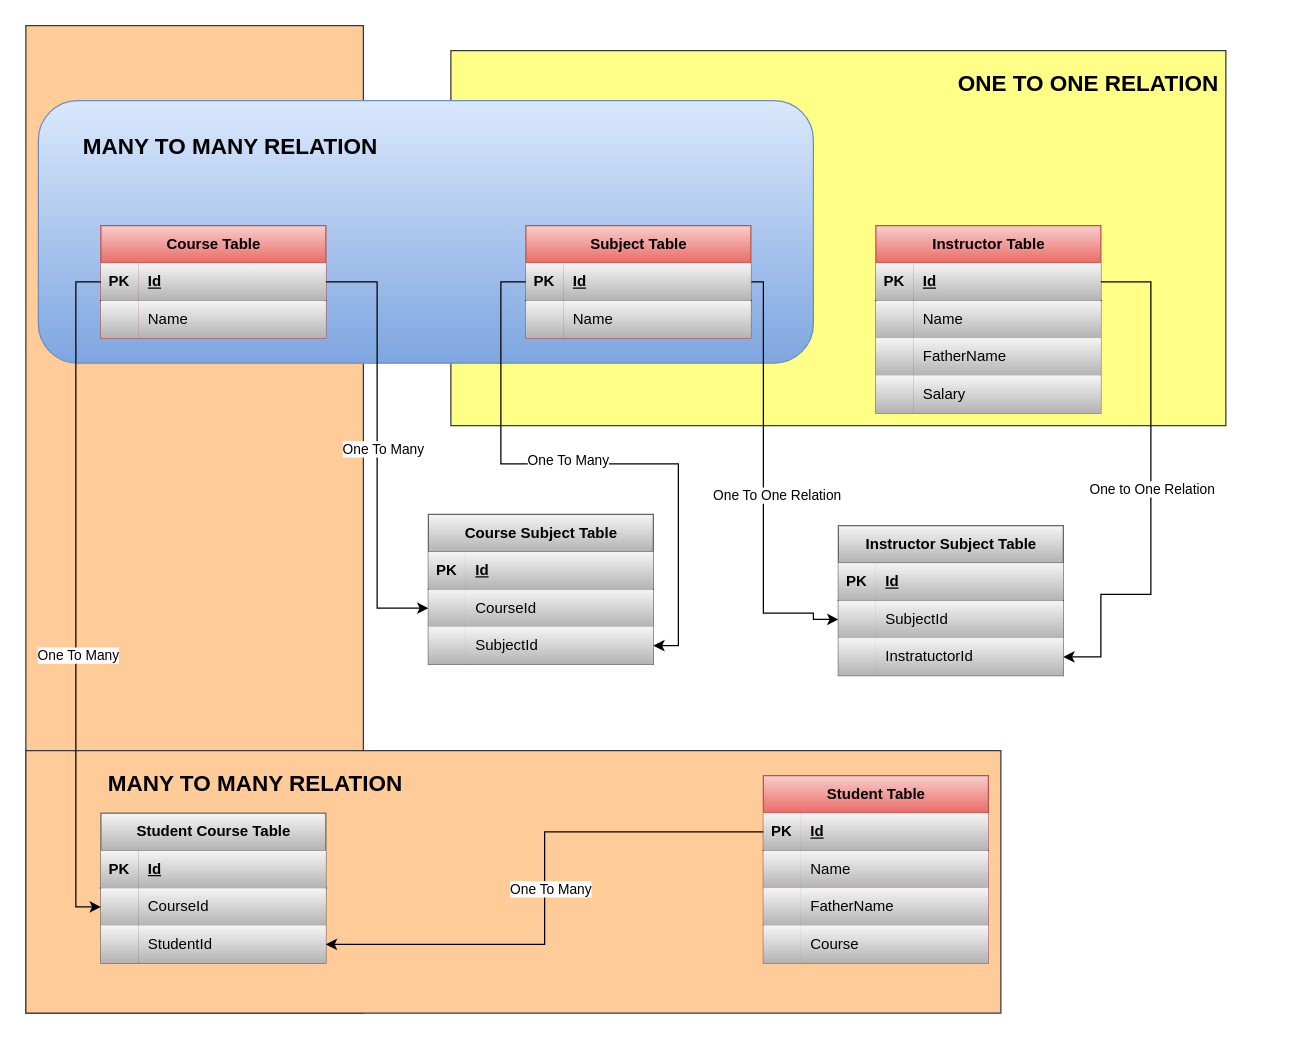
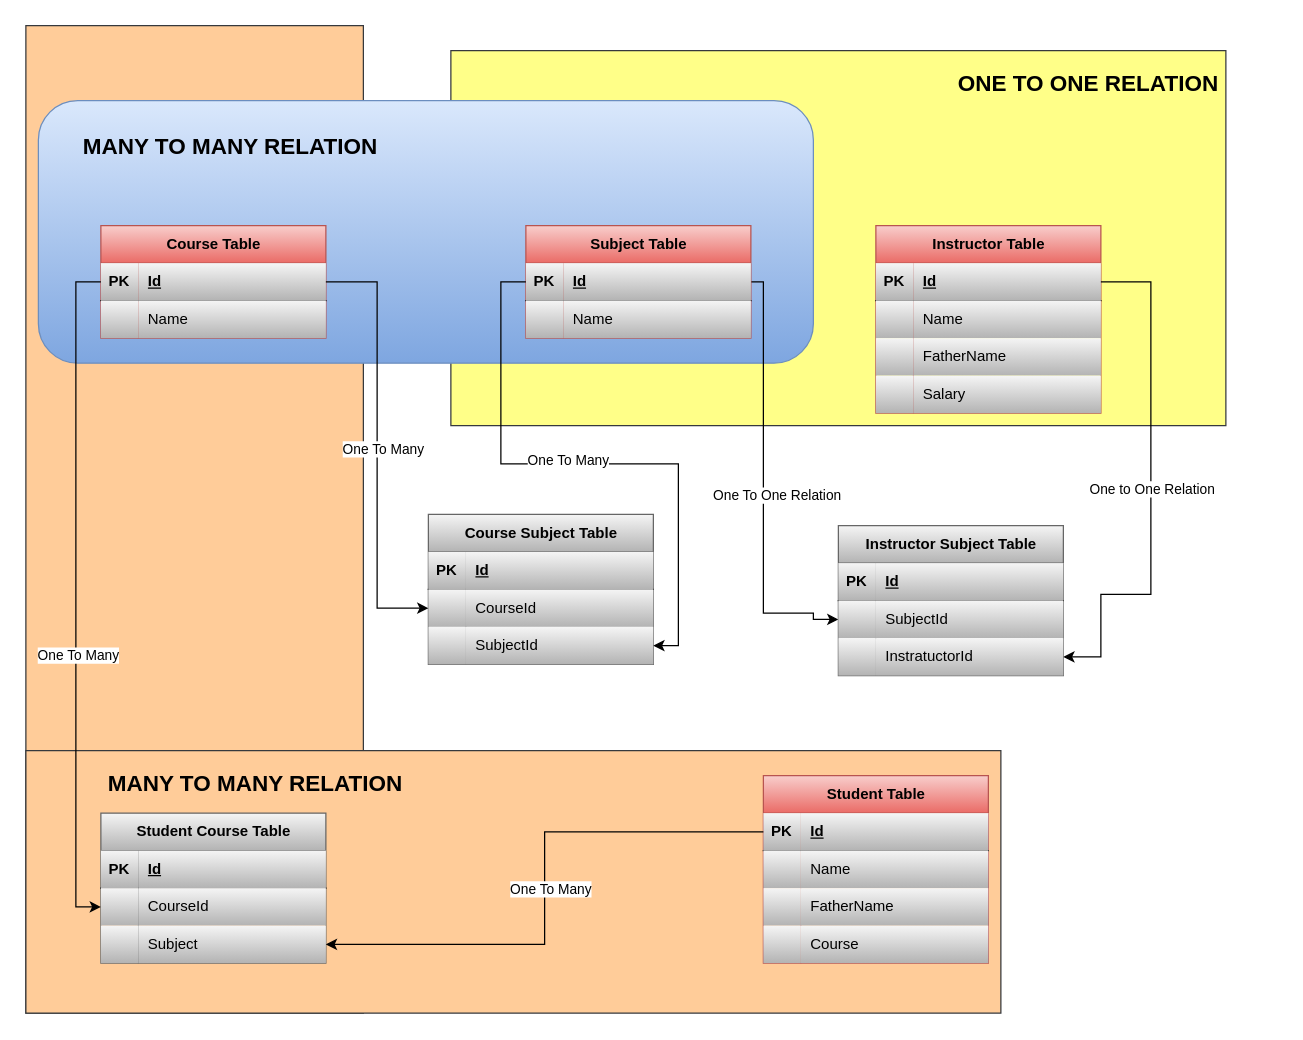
node "StudentId": label "StudentId" -> "Subject"
